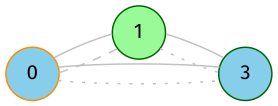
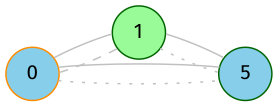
node "3": label "3" -> "5"
